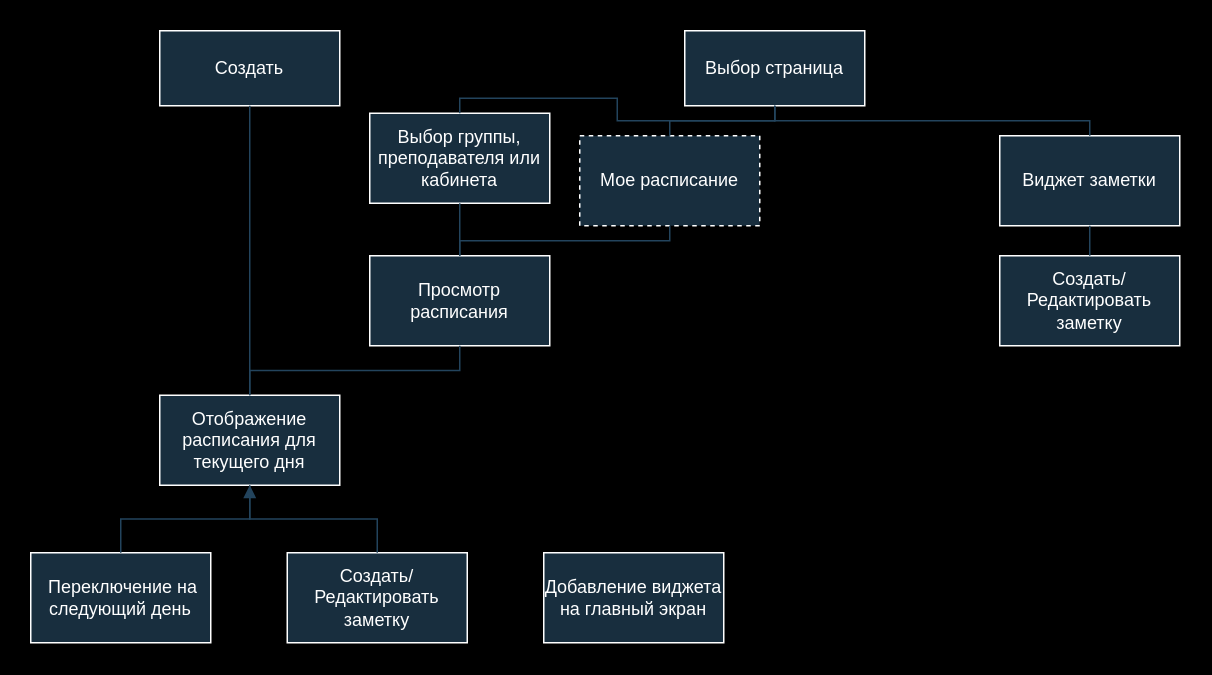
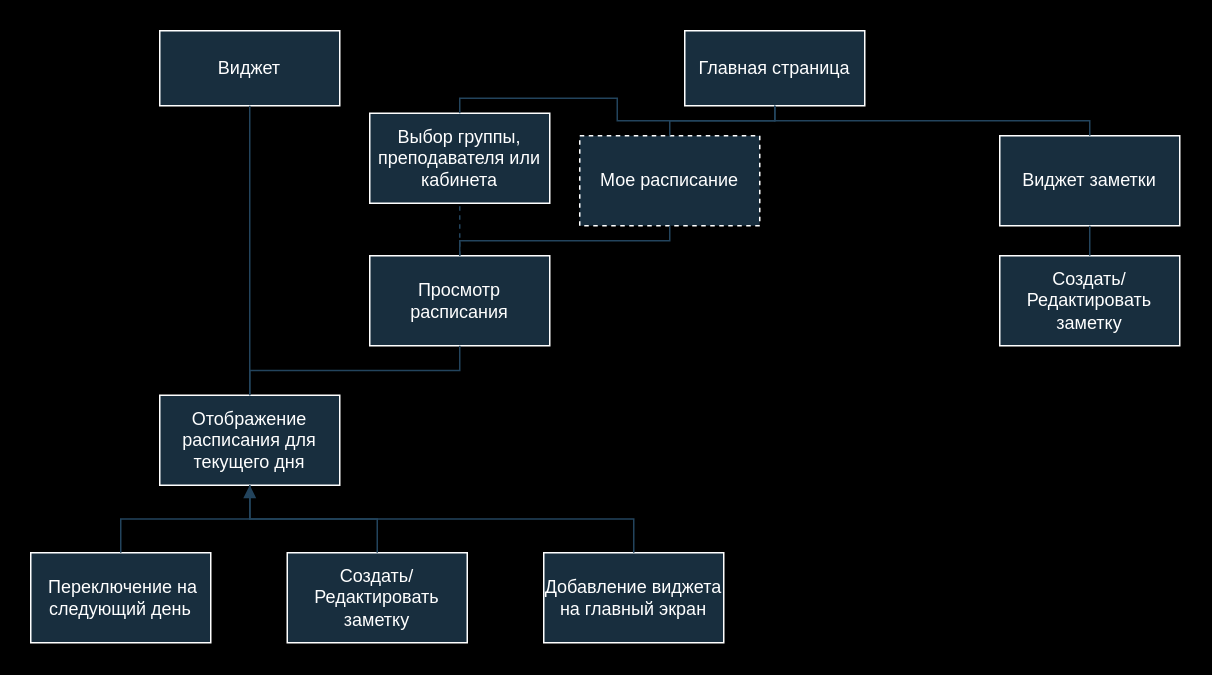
node "Создать": label "Создать" -> "Виджет"
node "Выбор страница": label "Выбор страница" -> "Главная страница"
edge "Выбор группы, преподавателя или кабинета" -- "Просмотр расписания": style solid -> dashed
edge "Отображение расписания для текущего дня" -- "Добавление виджета на главный экран": added
